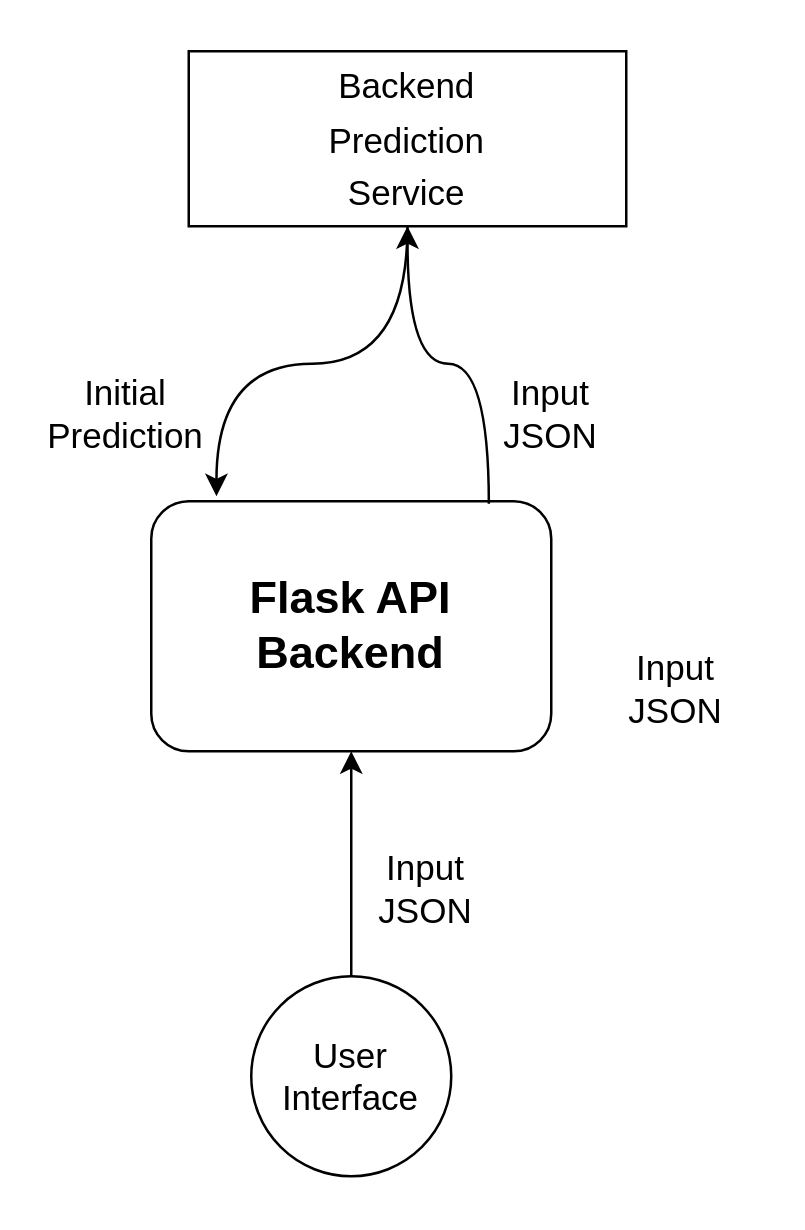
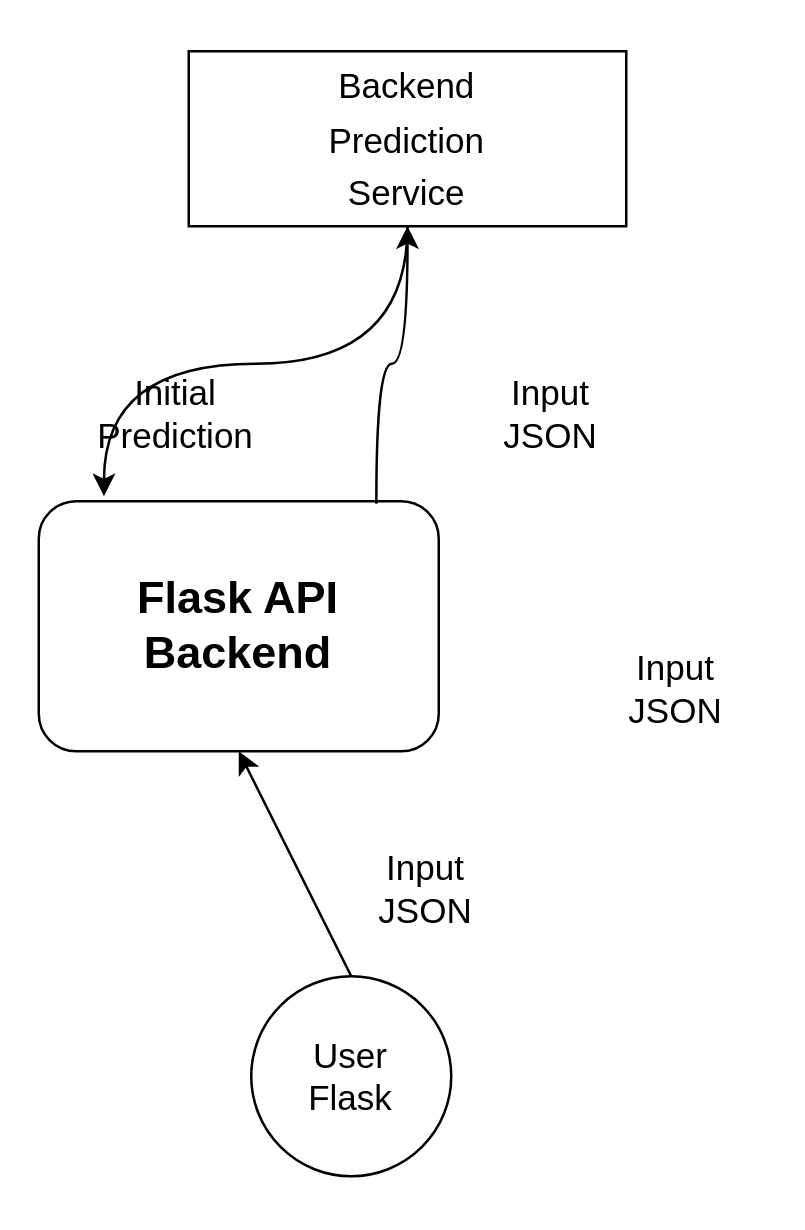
node "Initial Prediction": moved (126, 414) -> (176, 414)
node "Flask API Backend": moved (351, 626) -> (239, 626)
node "User Interface": label "User Interface" -> "User Flask"
